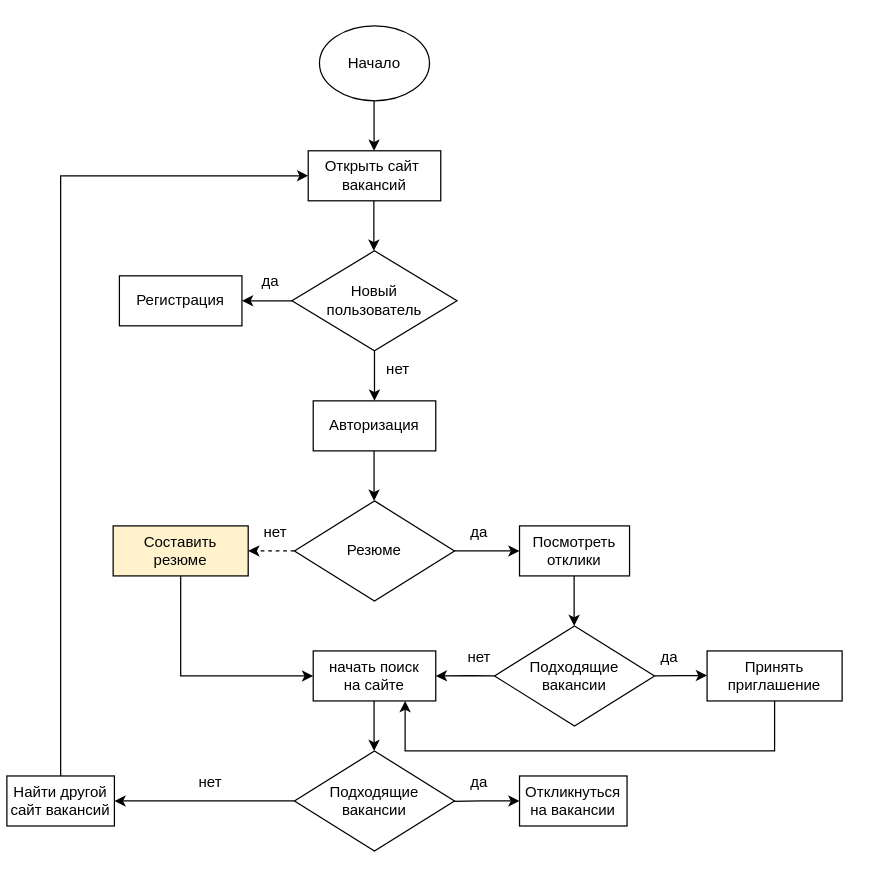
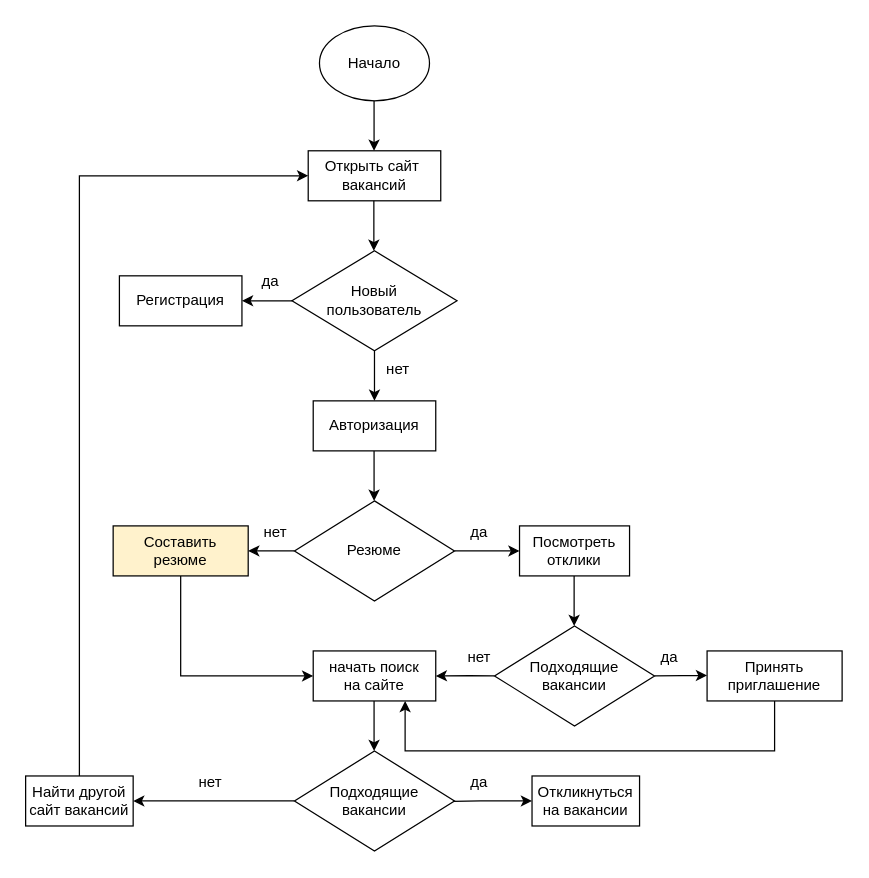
edge "Резюме" -> "Составить резюме": style dashed -> solid
node "Найти другой сайт вакансий": moved (61, 801) -> (79, 801)
node "Откликнуться на вакансии": moved (573, 801) -> (586, 801)
